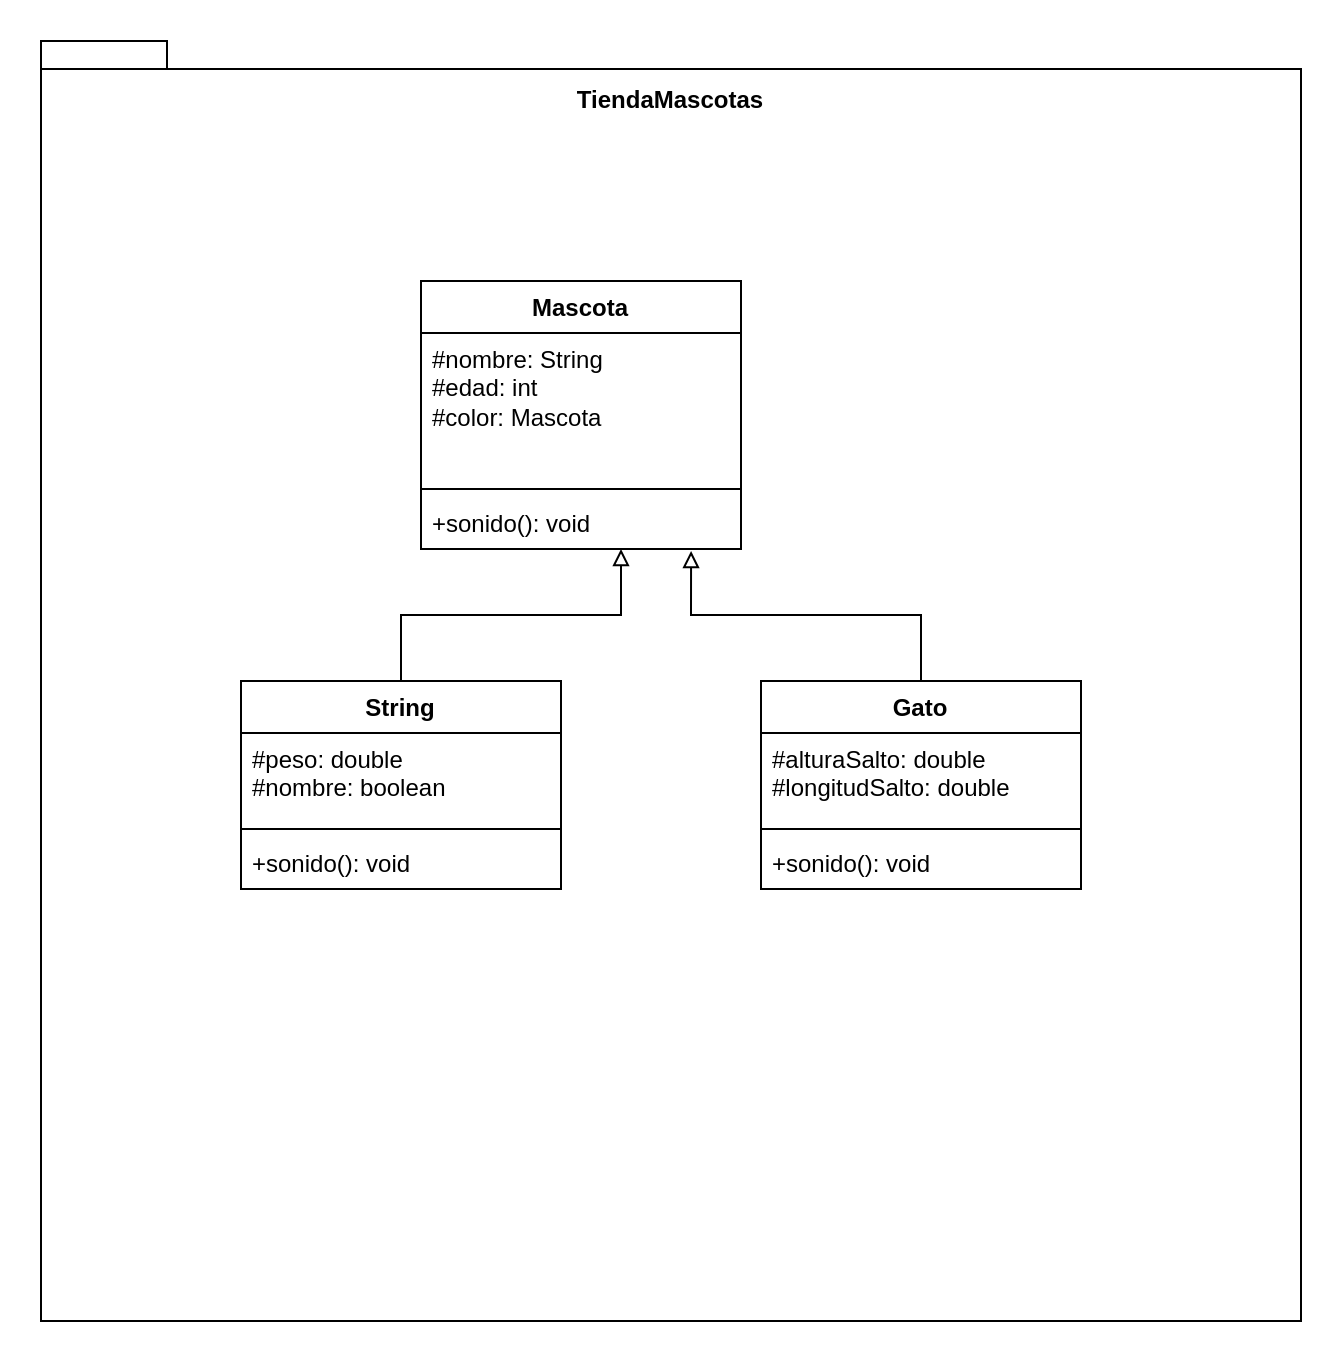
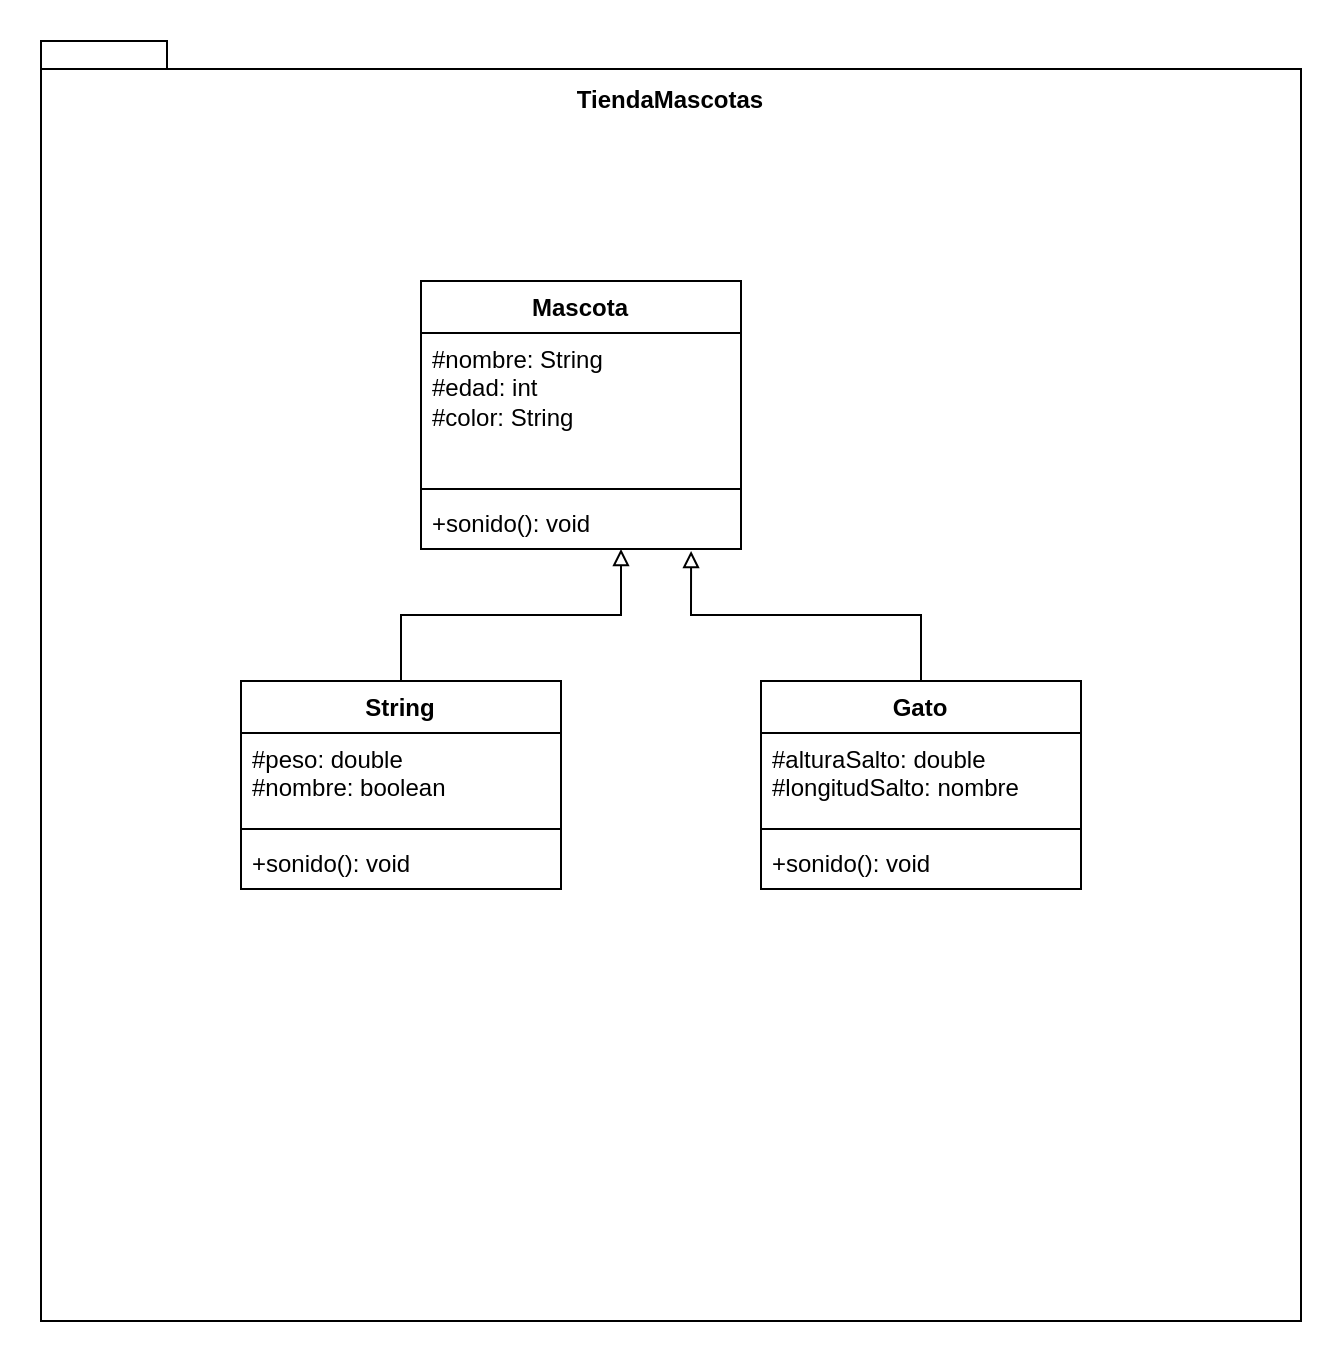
node "#nombre: String #edad: int #color: Mascota": label "#nombre: String #edad: int #color: Mascota" -> "#nombre: String #edad: int #color: String"
node "#alturaSalto: double #longitudSalto: double": label "#alturaSalto: double #longitudSalto: double" -> "#alturaSalto: double #longitudSalto: nombre"
